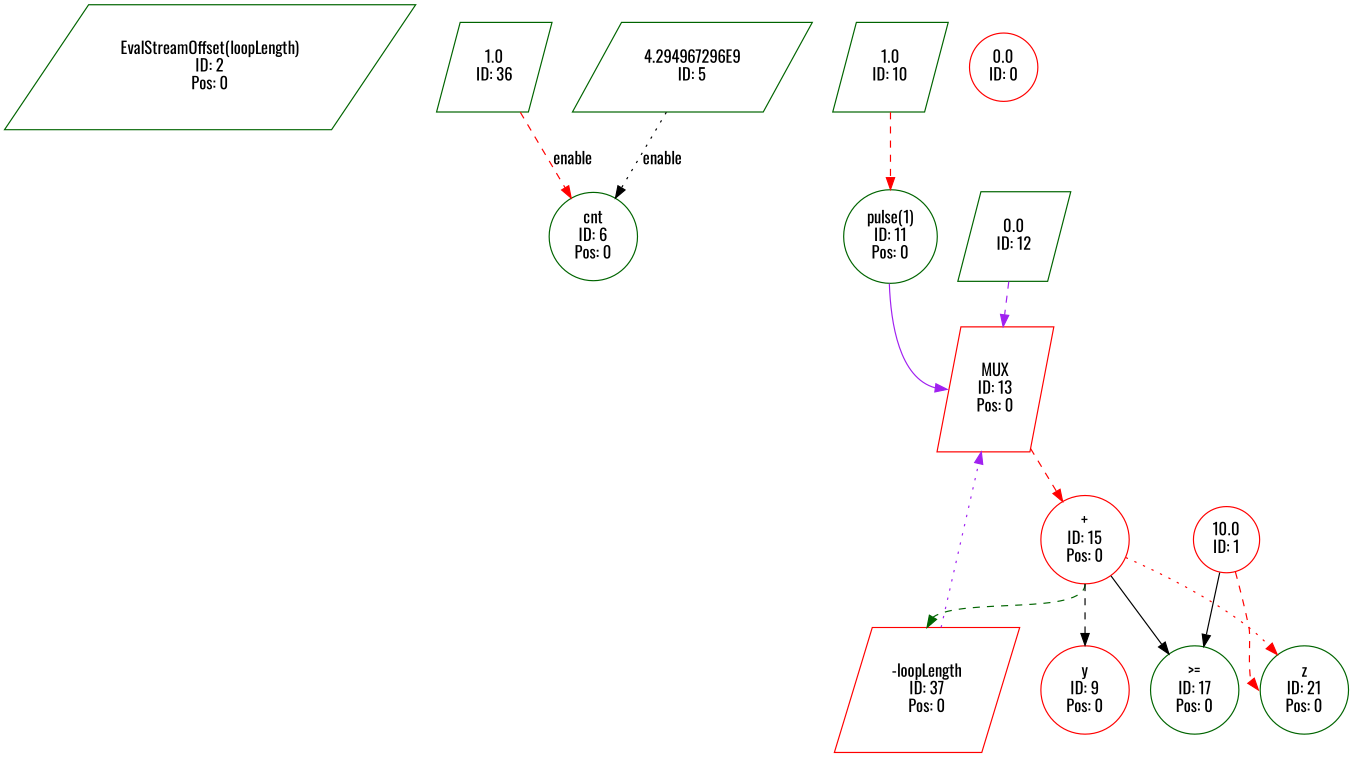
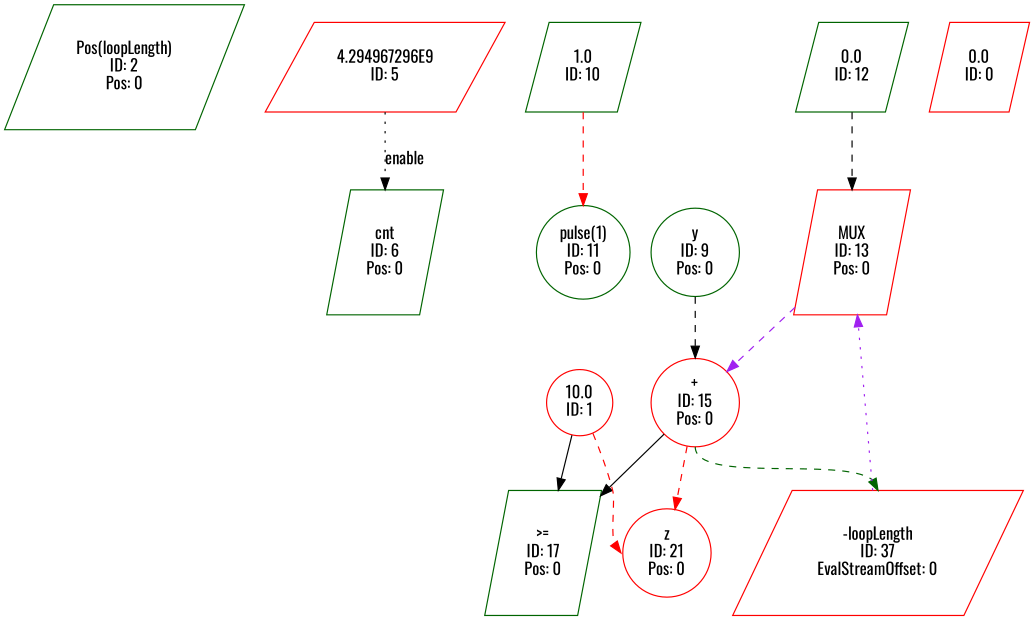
node "EvalStreamOffset(loopLength) ID: 2 Pos: 0": label "EvalStreamOffset(loopLength) ID: 2 Pos: 0" -> "Pos(loopLength) ID: 2 Pos: 0"
node "1.0 ID: 36": removed
node "4.294967296E9 ID: 5": color darkgreen -> red
node "0.0 ID: 0": shape circle -> parallelogram
node "cnt ID: 6 Pos: 0": shape circle -> parallelogram
edge "0.0 ID: 12" -> "MUX ID: 13 Pos: 0": color purple -> black
edge "pulse(1) ID: 11 Pos: 0" -> "MUX ID: 13 Pos: 0": removed
edge "MUX ID: 13 Pos: 0" -> "+ ID: 15 Pos: 0": color red -> purple
edge "+ ID: 15 Pos: 0" -> "z ID: 21 Pos: 0": style dotted -> dashed
edge "+ ID: 15 Pos: 0" -> "y ID: 9 Pos: 0": reversed
node "-loopLength ID: 37 Pos: 0": label "-loopLength ID: 37 Pos: 0" -> "-loopLength ID: 37 EvalStreamOffset: 0"
node "y ID: 9 Pos: 0": color red -> darkgreen
node ">= ID: 17 Pos: 0": shape circle -> parallelogram
node "z ID: 21 Pos: 0": color darkgreen -> red
